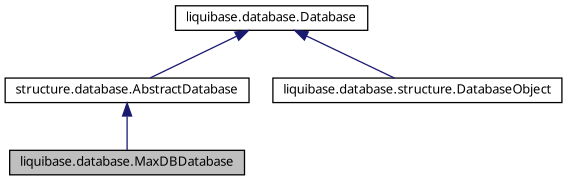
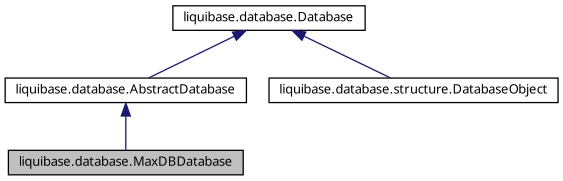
node "structure.database.AbstractDatabase": label "structure.database.AbstractDatabase" -> "liquibase.database.AbstractDatabase"
